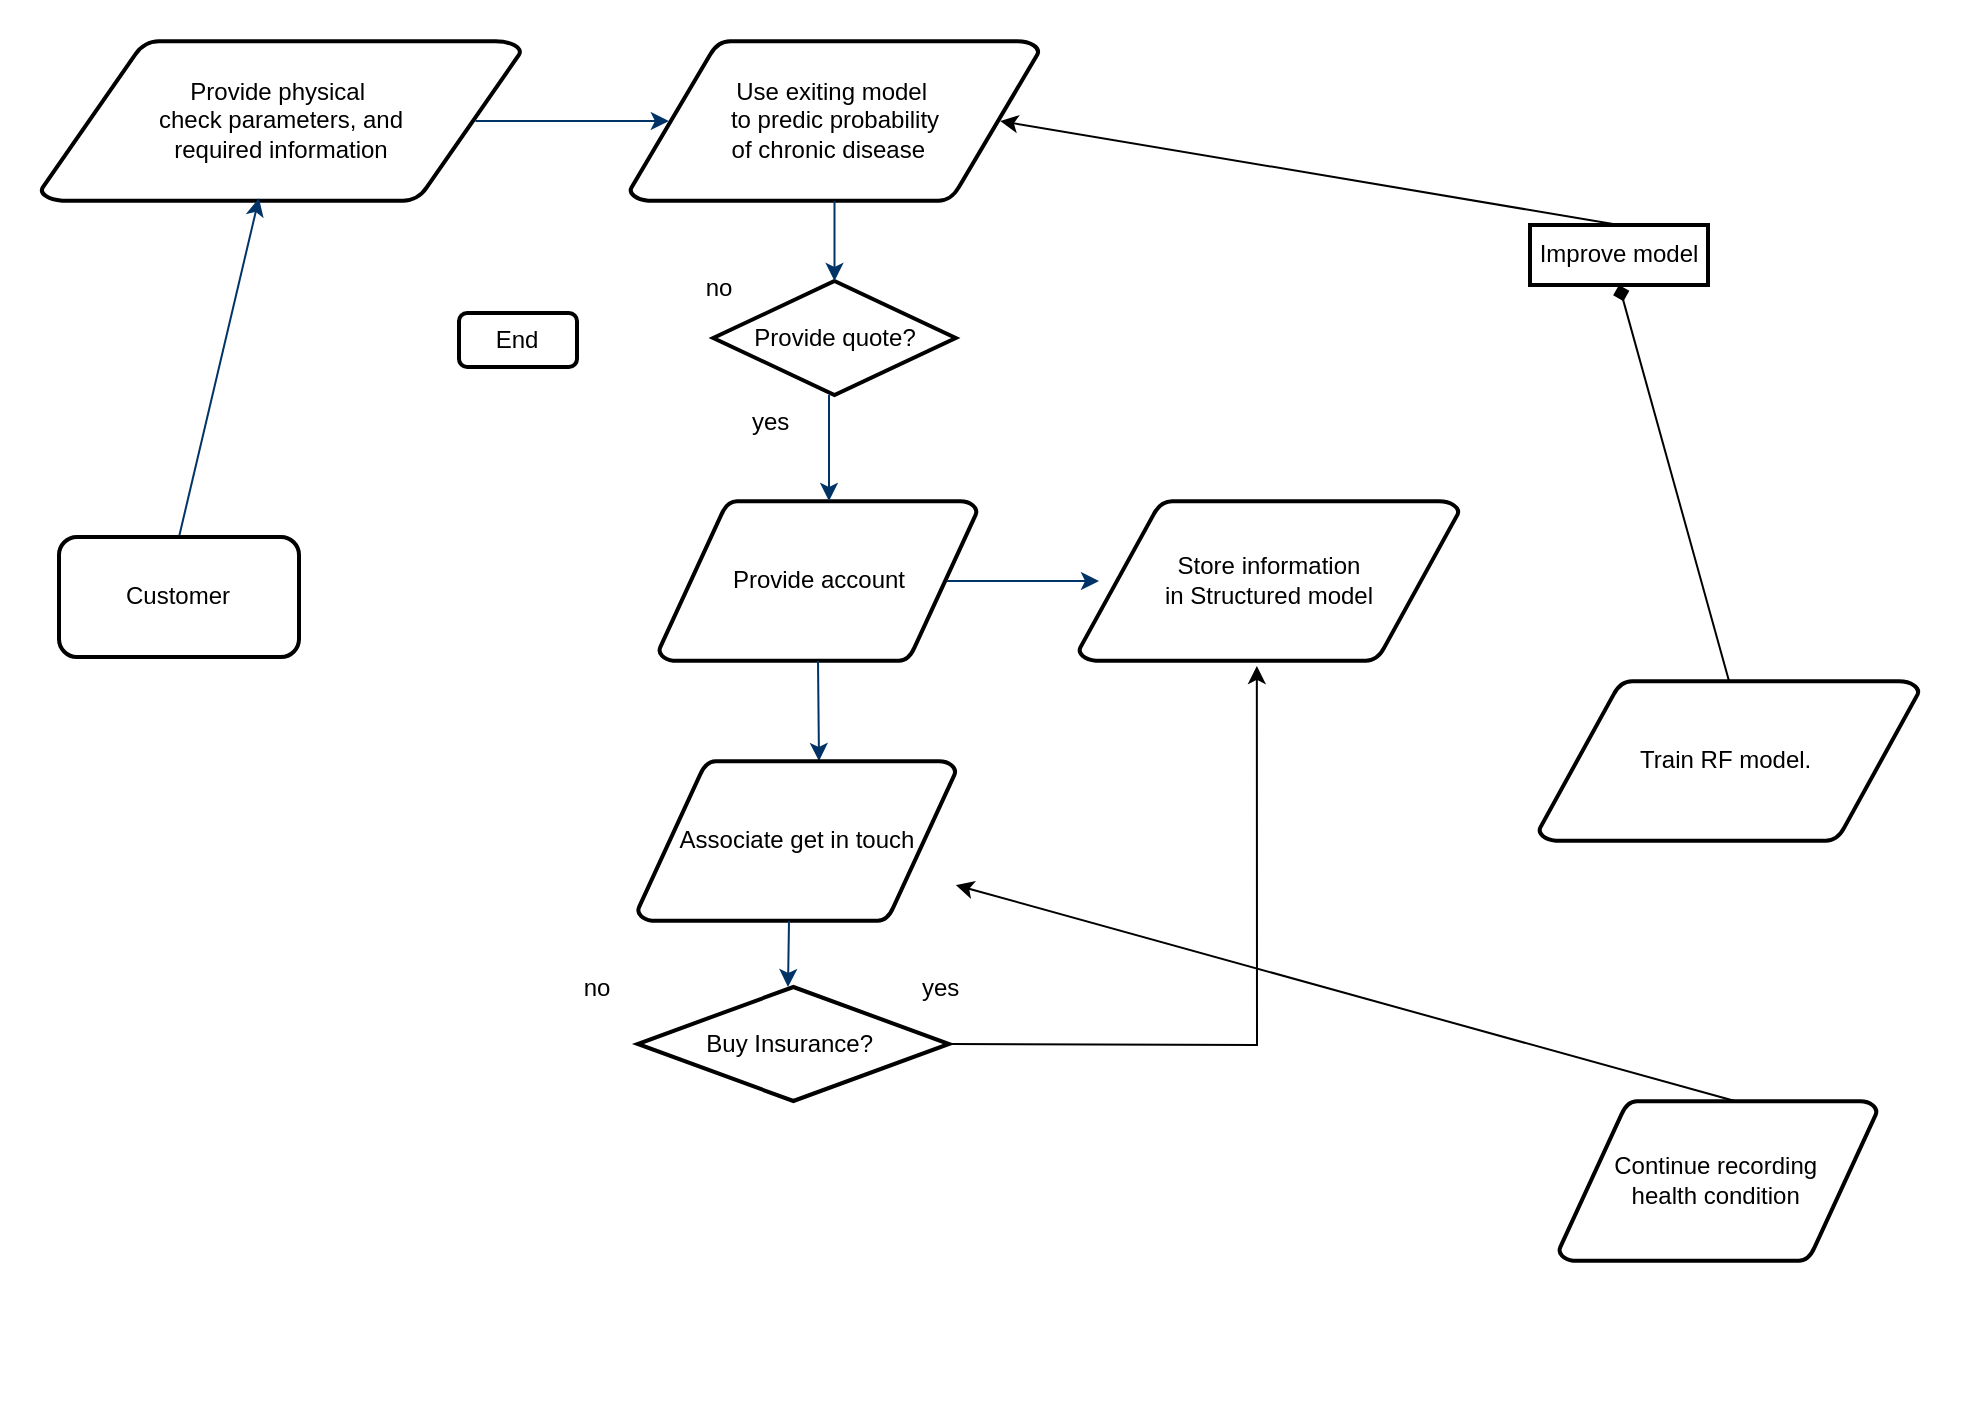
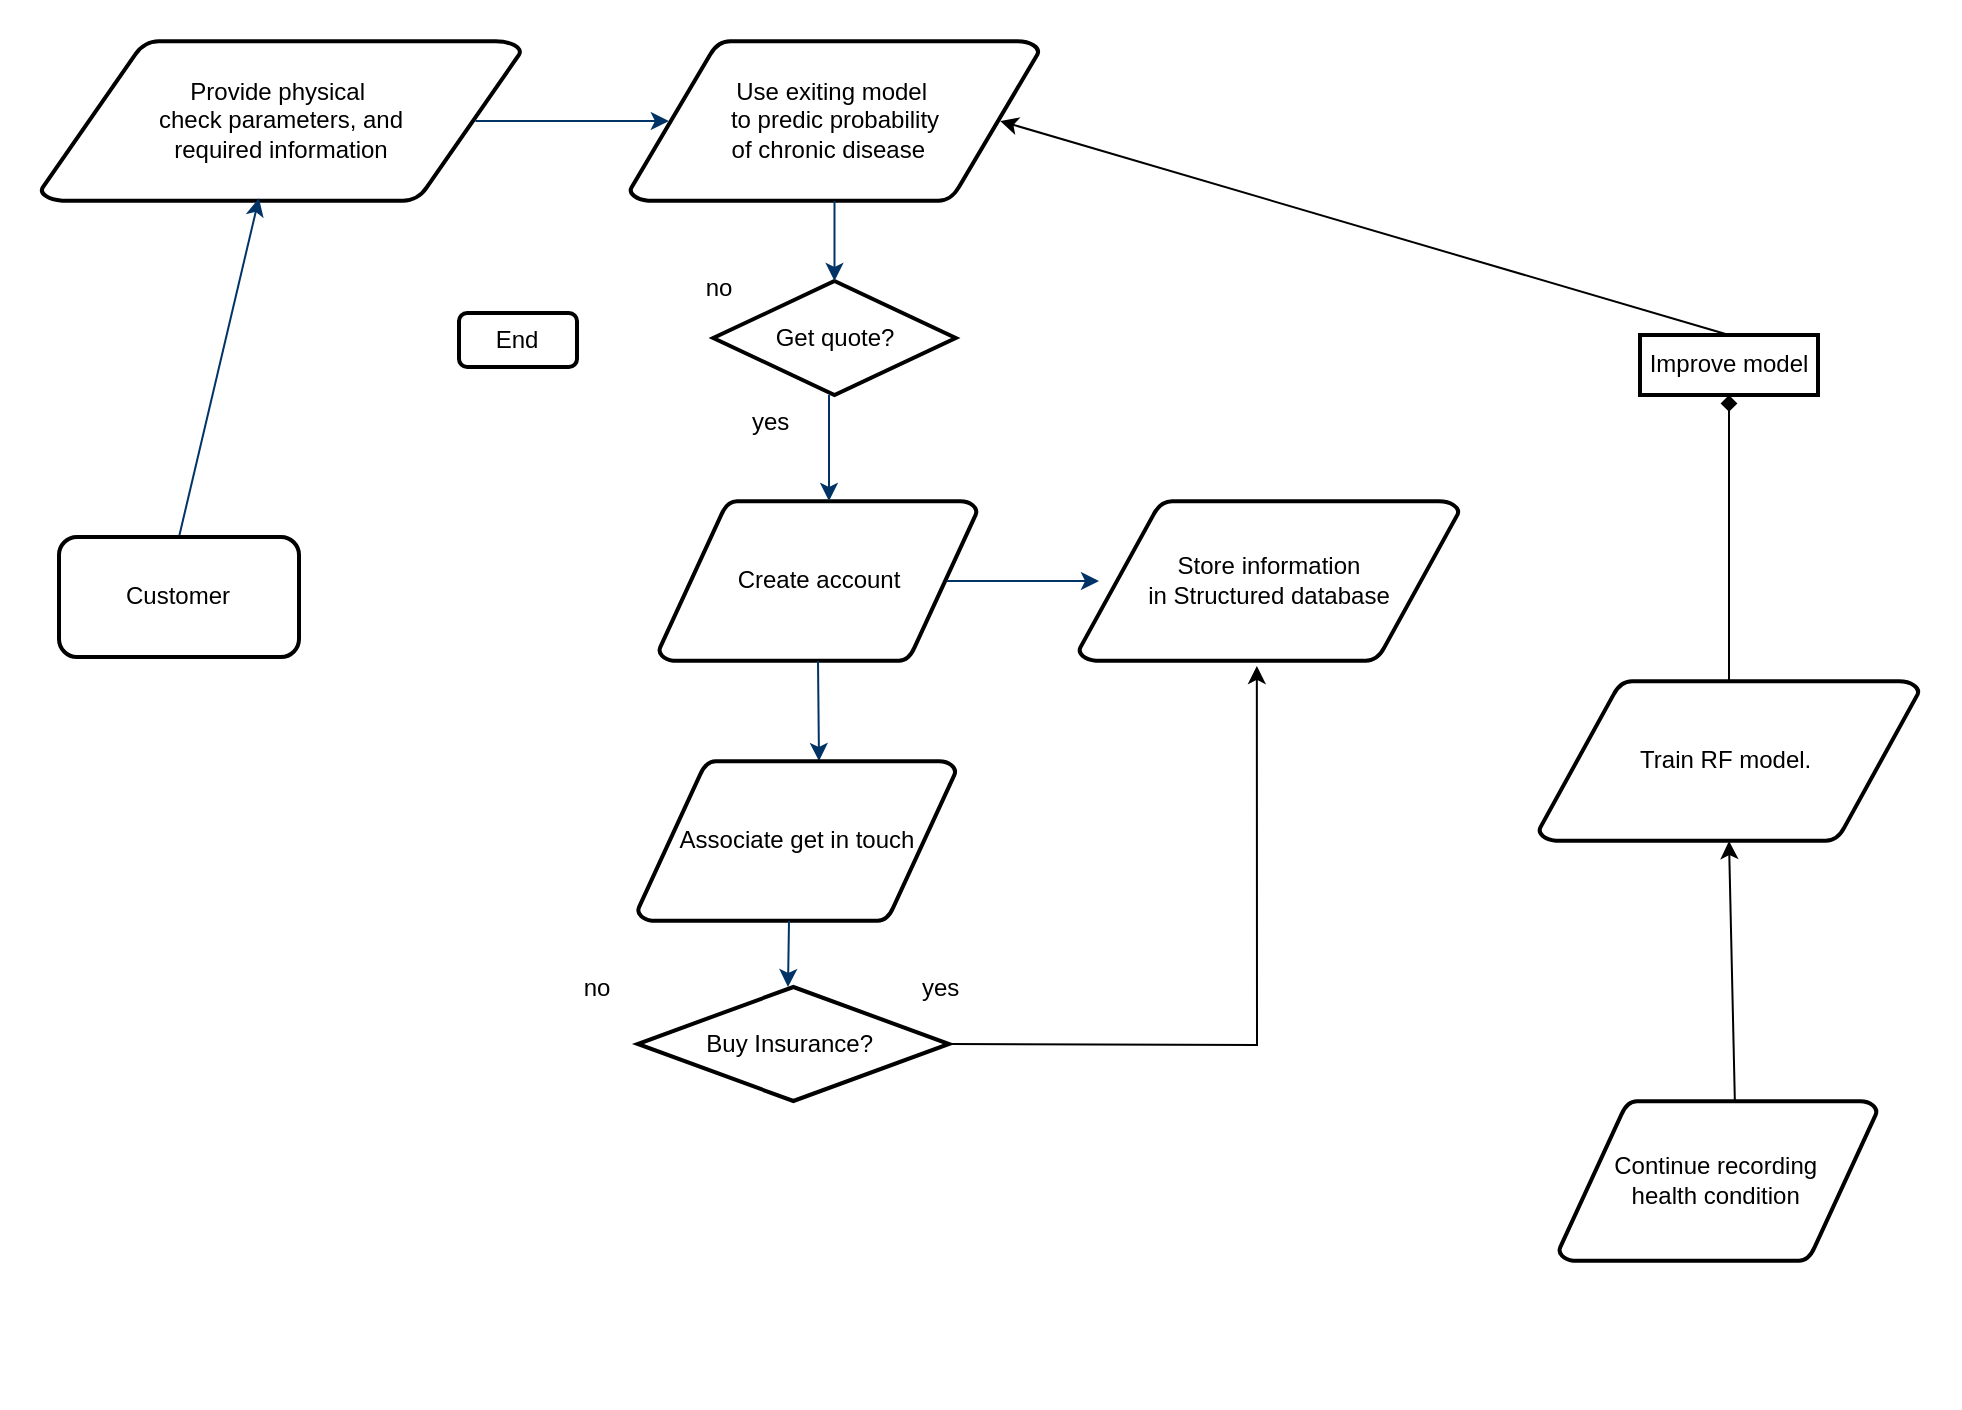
node "Improve model": moved (1619, 255) -> (1729, 365)
node "Provide quote?": label "Provide quote?" -> "Get quote?"
node "Provide account": label "Provide account" -> "Create account"
node "Store information in Structured model": label "Store information in Structured model" -> "Store information in Structured database"
edge "Continue recording health condition" -> "Associate get in touch": now "Continue recording health condition" -> "Train RF model."
